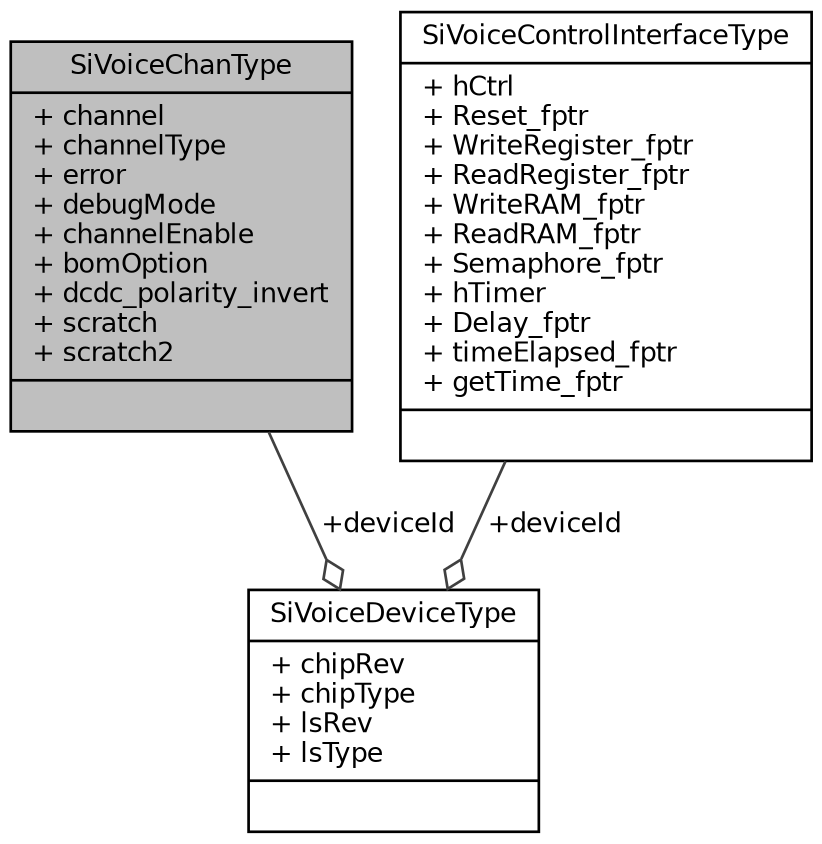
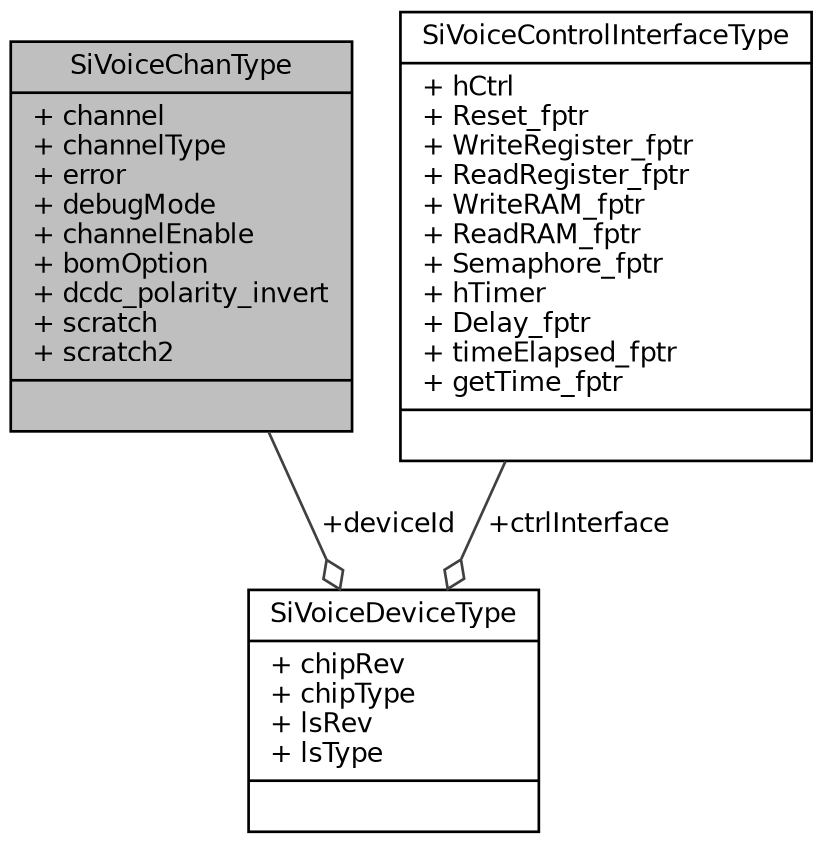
edge "SiVoiceControlInterfaceType" -> "SiVoiceDeviceType": label " +deviceId" -> " +ctrlInterface"
